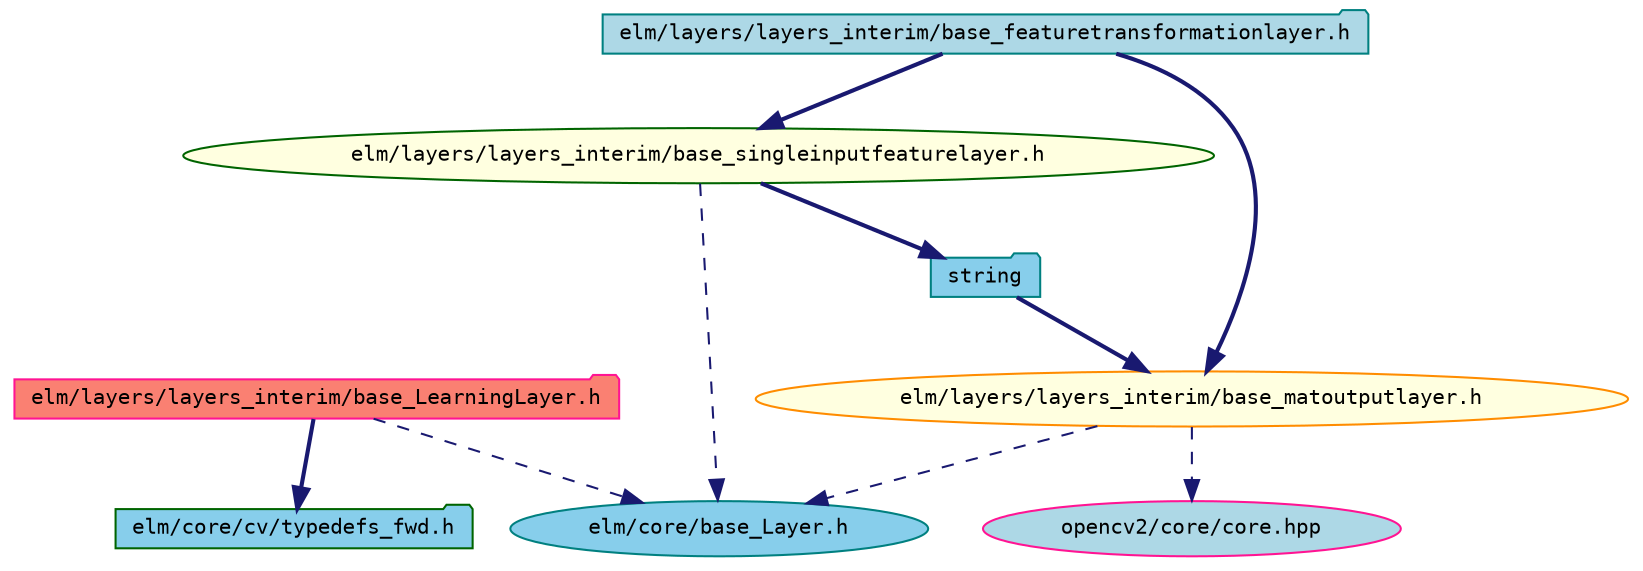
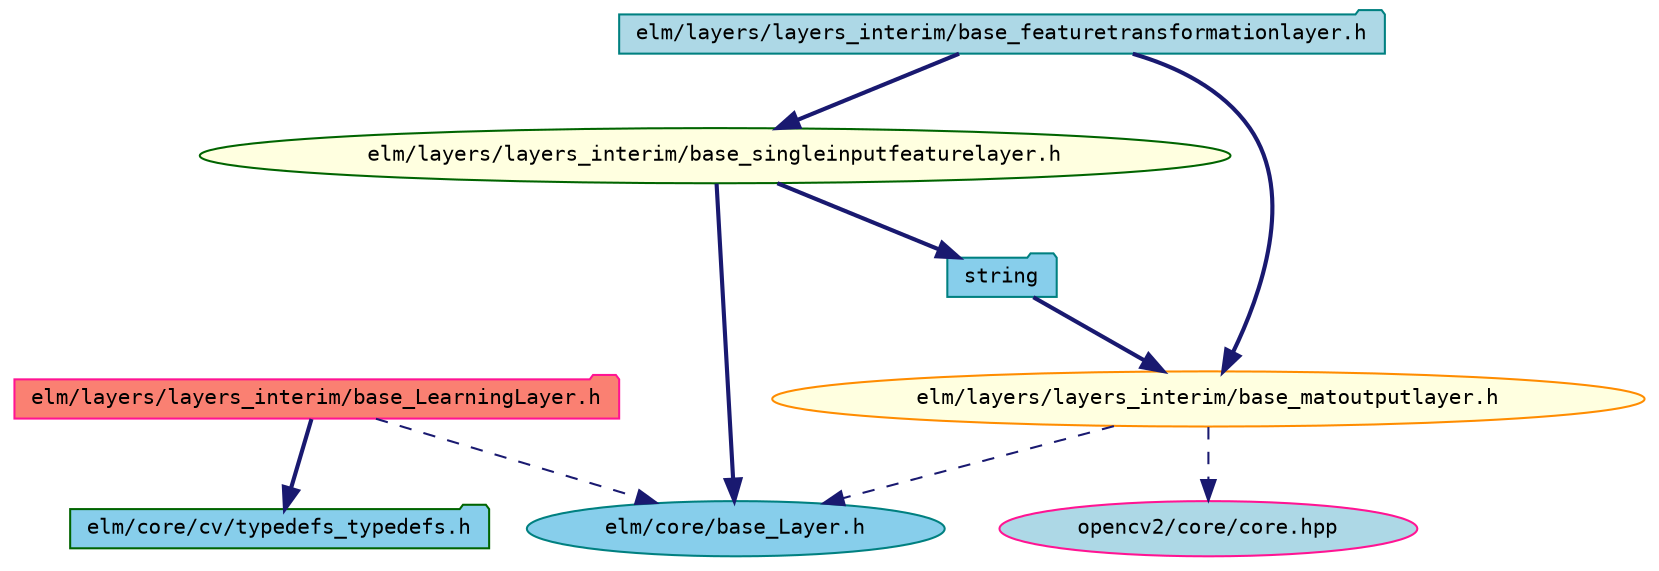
edge "elm/layers/layers_interim/base_singleinputfeaturelayer.h" -> "elm/core/base_Layer.h": style dashed -> bold
node "elm/core/cv/typedefs_fwd.h": label "elm/core/cv/typedefs_fwd.h" -> "elm/core/cv/typedefs_typedefs.h"
